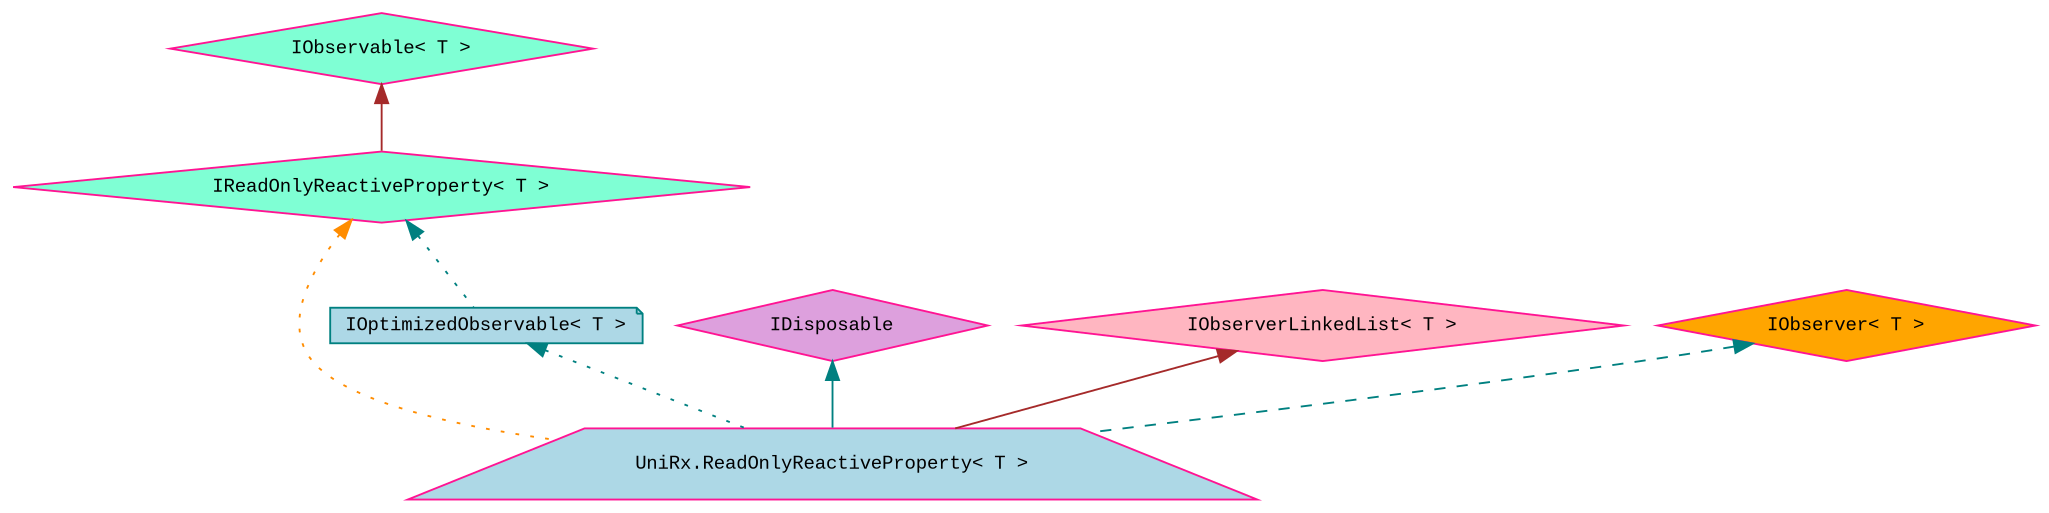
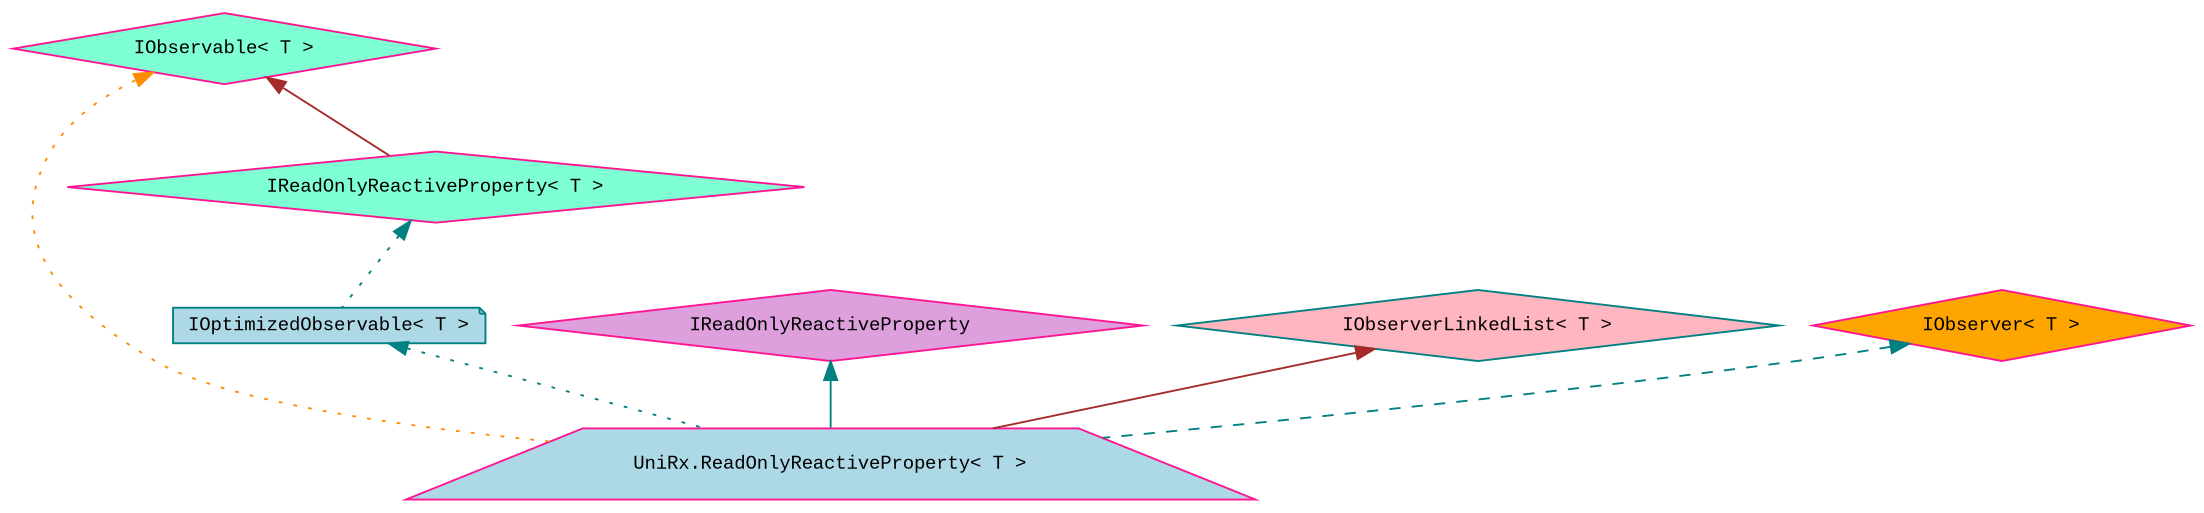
node "IDisposable": label "IDisposable" -> "IReadOnlyReactiveProperty"
node "IObserverLinkedList< T >": color deeppink -> teal
edge "UniRx.ReadOnlyReactiveProperty< T >" -> "IReadOnlyReactiveProperty< T >": now "UniRx.ReadOnlyReactiveProperty< T >" -> "IObservable< T >"
